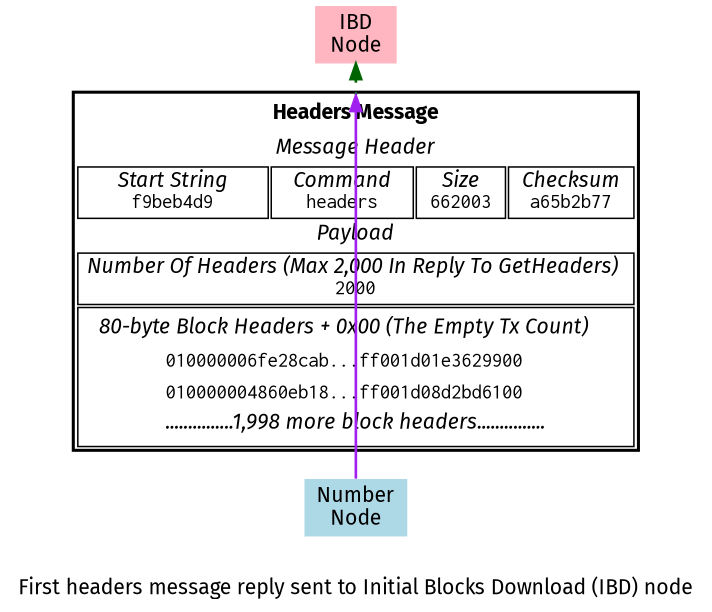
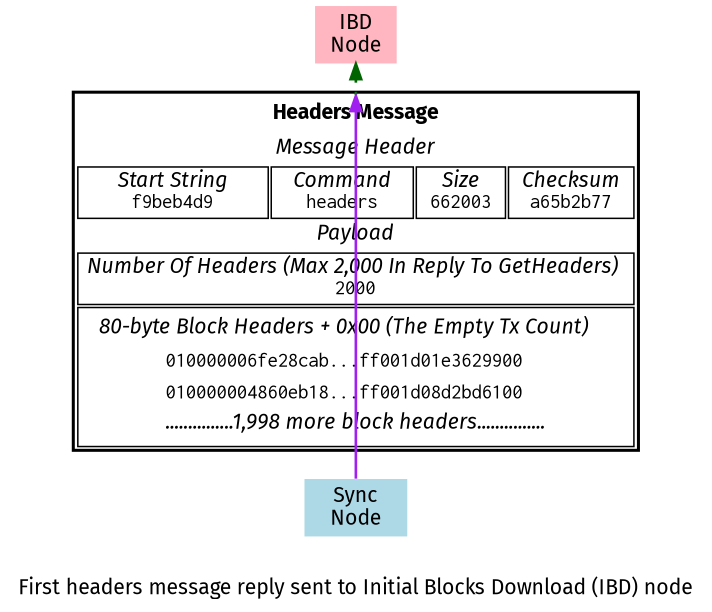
node "Number Node": label "Number Node" -> "Sync Node"
